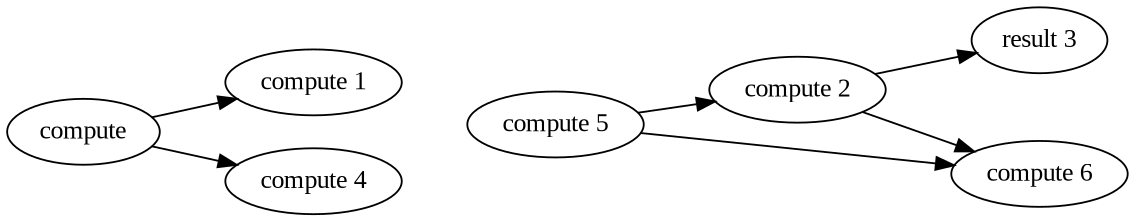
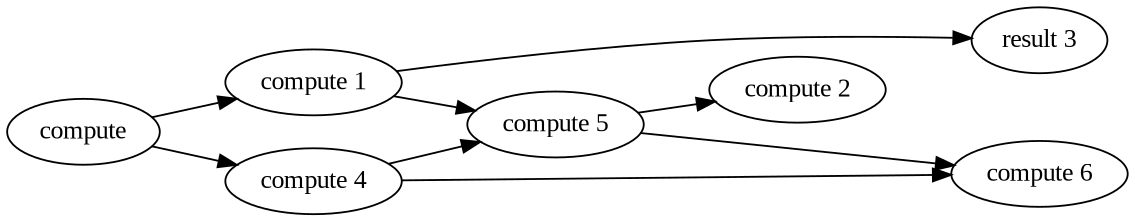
edge "compute 2" -> "result 3": now "compute 1" -> "result 3"
edge "compute 1" -> "compute 5": added
edge "compute 2" -> "compute 6": now "compute 4" -> "compute 6"
edge "compute 4" -> "compute 5": added
